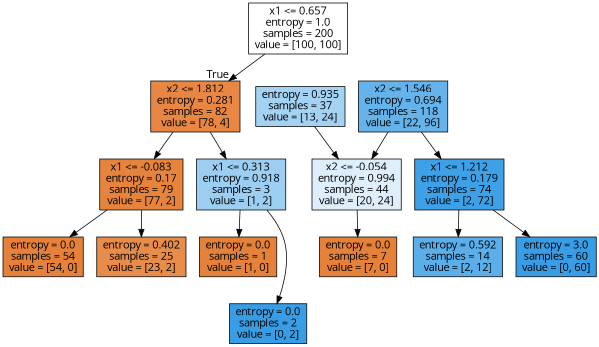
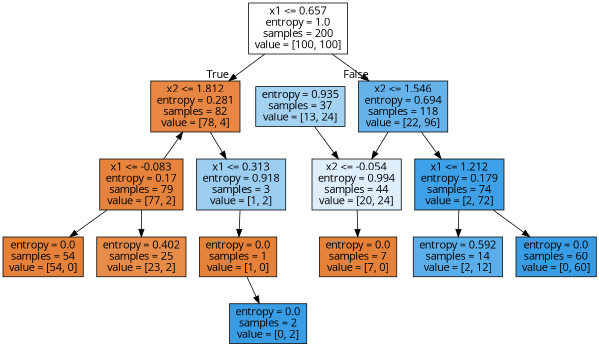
edge "x1 <= 0.657 entropy = 1.0 samples = 200 value = [100, 100]" -> "x2 <= 1.546 entropy = 0.694 samples = 118 value = [22, 96]": added
edge "x2 <= 1.812 entropy = 0.281 samples = 82 value = [78, 4]" -> "x1 <= -0.083 entropy = 0.17 samples = 79 value = [77, 2]": reversed
edge "x1 <= 0.313 entropy = 0.918 samples = 3 value = [1, 2]" -> "entropy = 0.0 samples = 2 value = [0, 2]": now "entropy = 0.0 samples = 1 value = [1, 0]" -> "entropy = 0.0 samples = 2 value = [0, 2]"
node "entropy = 3.0 samples = 60 value = [0, 60]": label "entropy = 3.0 samples = 60 value = [0, 60]" -> "entropy = 0.0 samples = 60 value = [0, 60]"
